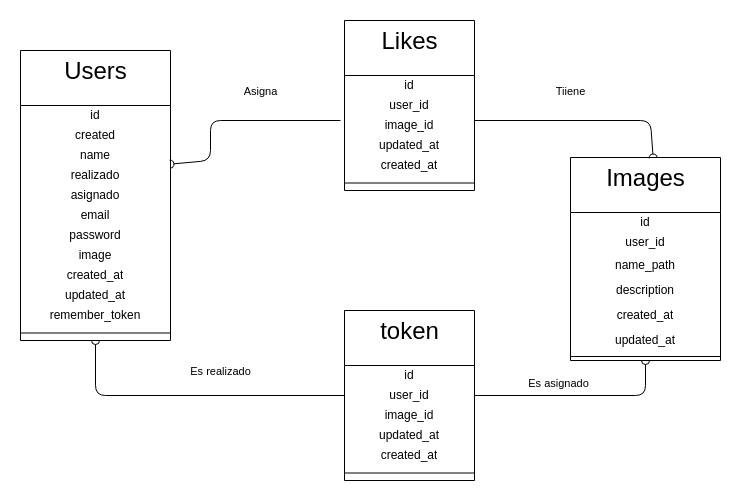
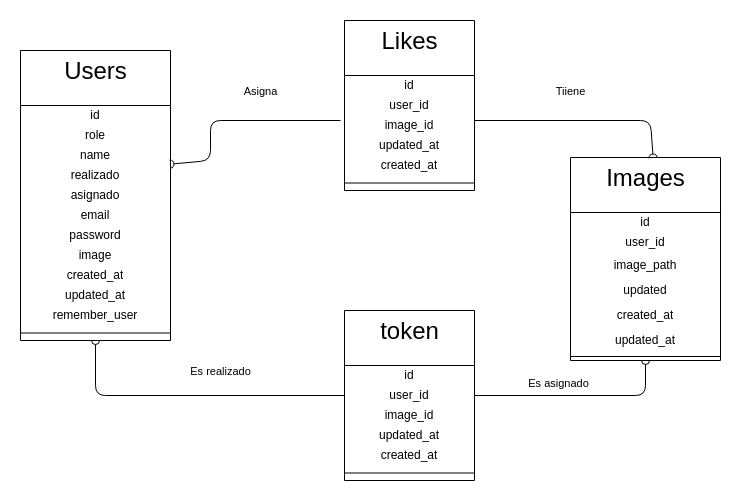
node "created": label "created" -> "role"
node "name_path": label "name_path" -> "image_path"
node "description": label "description" -> "updated"
node "remember_token": label "remember_token" -> "remember_user"
